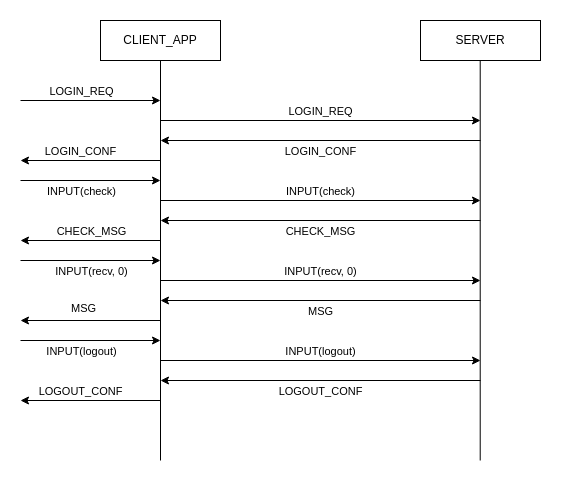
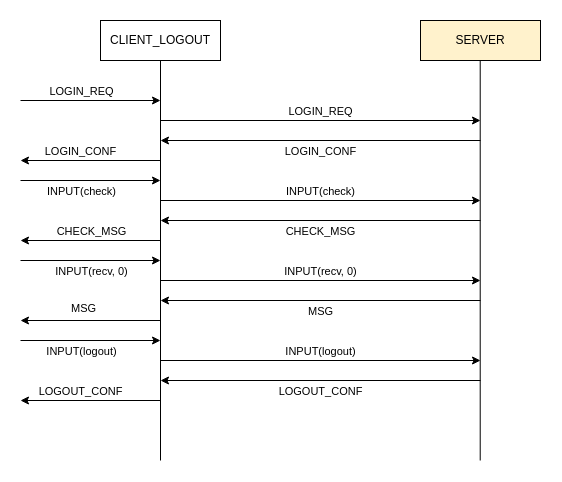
node "CLIENT_APP": label "CLIENT_APP" -> "CLIENT_LOGOUT"
node "SERVER": fillcolor #ffffff -> #fff2cc
